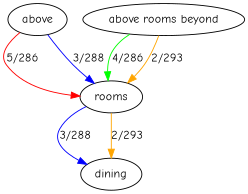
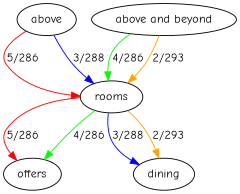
node "above rooms beyond": label "above rooms beyond" -> "above and beyond"
node "offers": added
